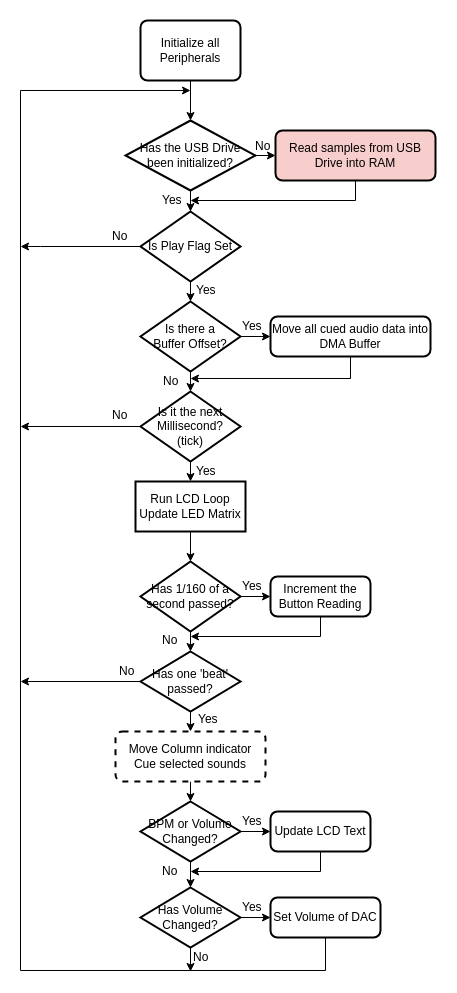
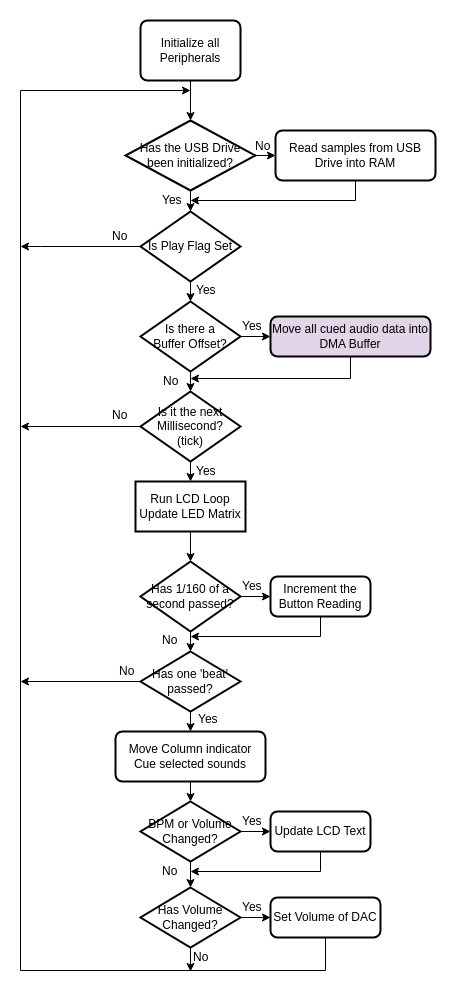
node "Read samples from USB Drive into RAM": fillcolor #f8cecc -> #ffffff
node "Move all cued audio data into DMA Buffer": fillcolor #ffffff -> #e1d5e7
node "Move Column indicator Cue selected sounds": style dashed -> solid
